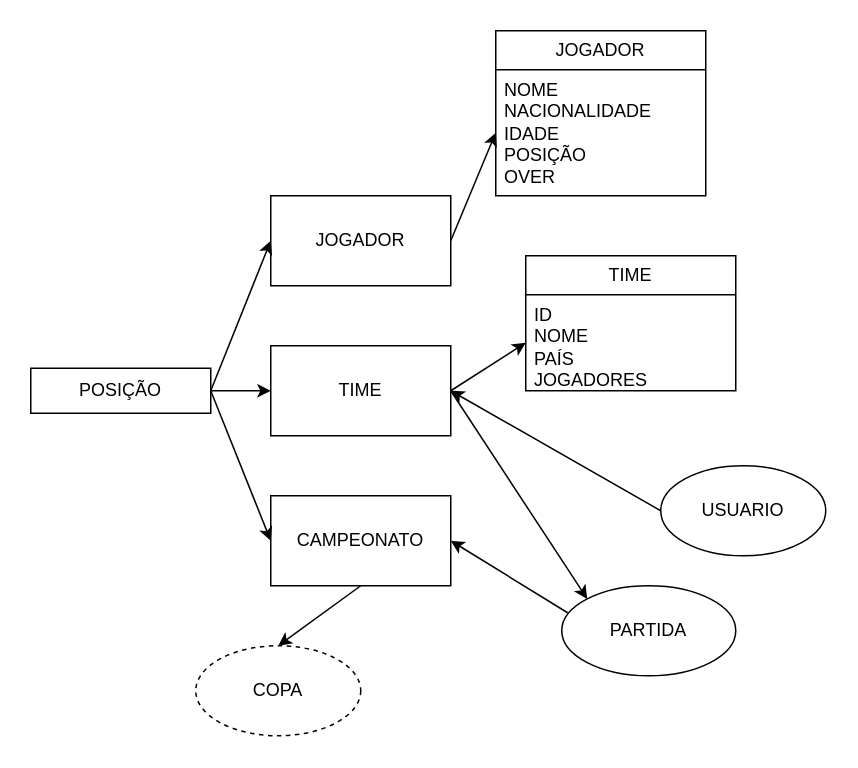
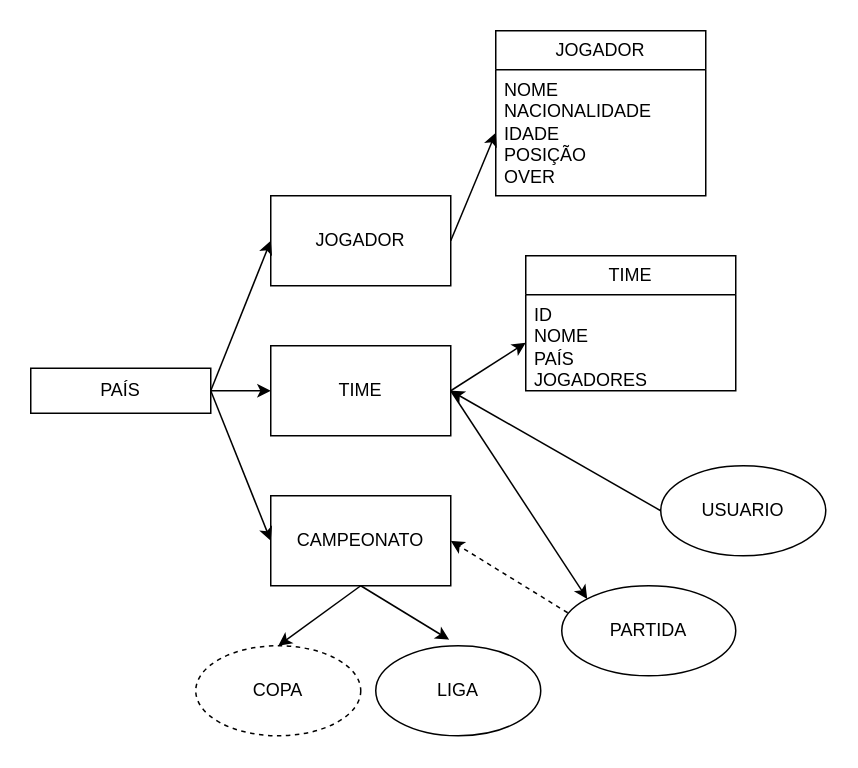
node "POSIÇÃO": label "POSIÇÃO" -> "PAÍS"
edge "PARTIDA" -> "CAMPEONATO": style solid -> dashed
edge "CAMPEONATO" -> "LIGA": added
node "LIGA": added
